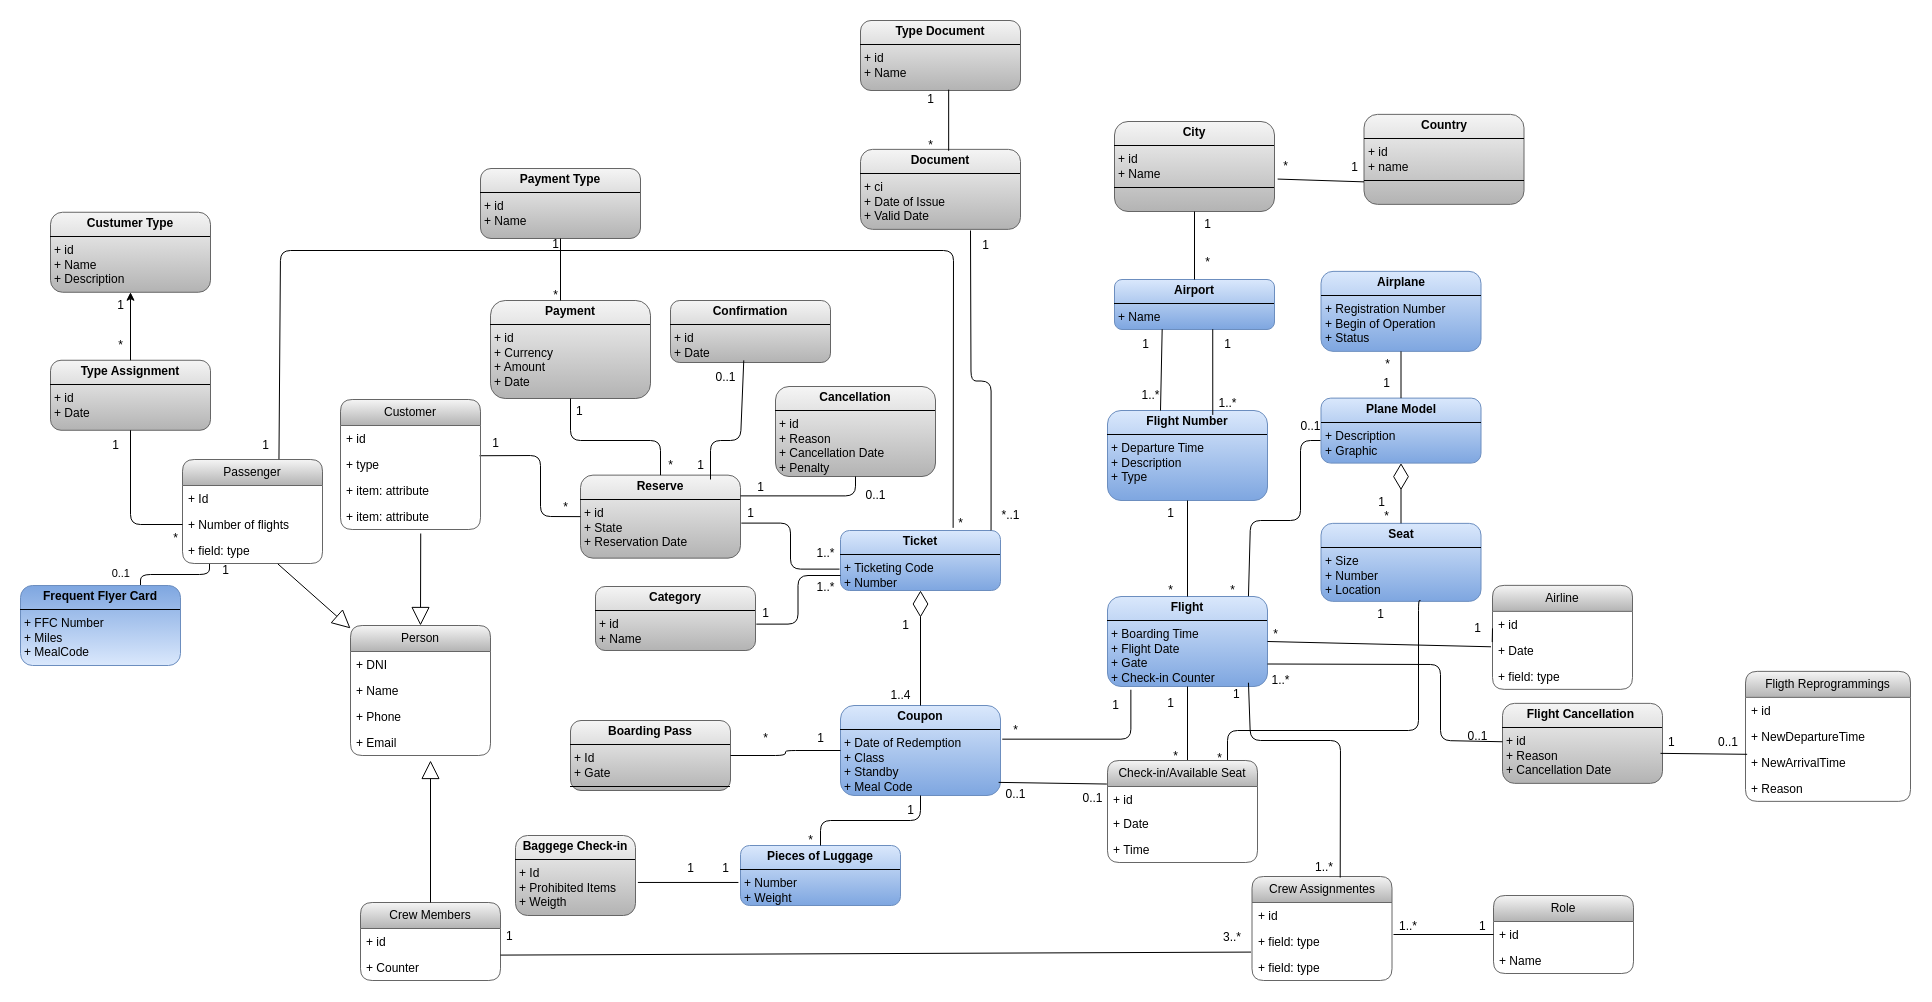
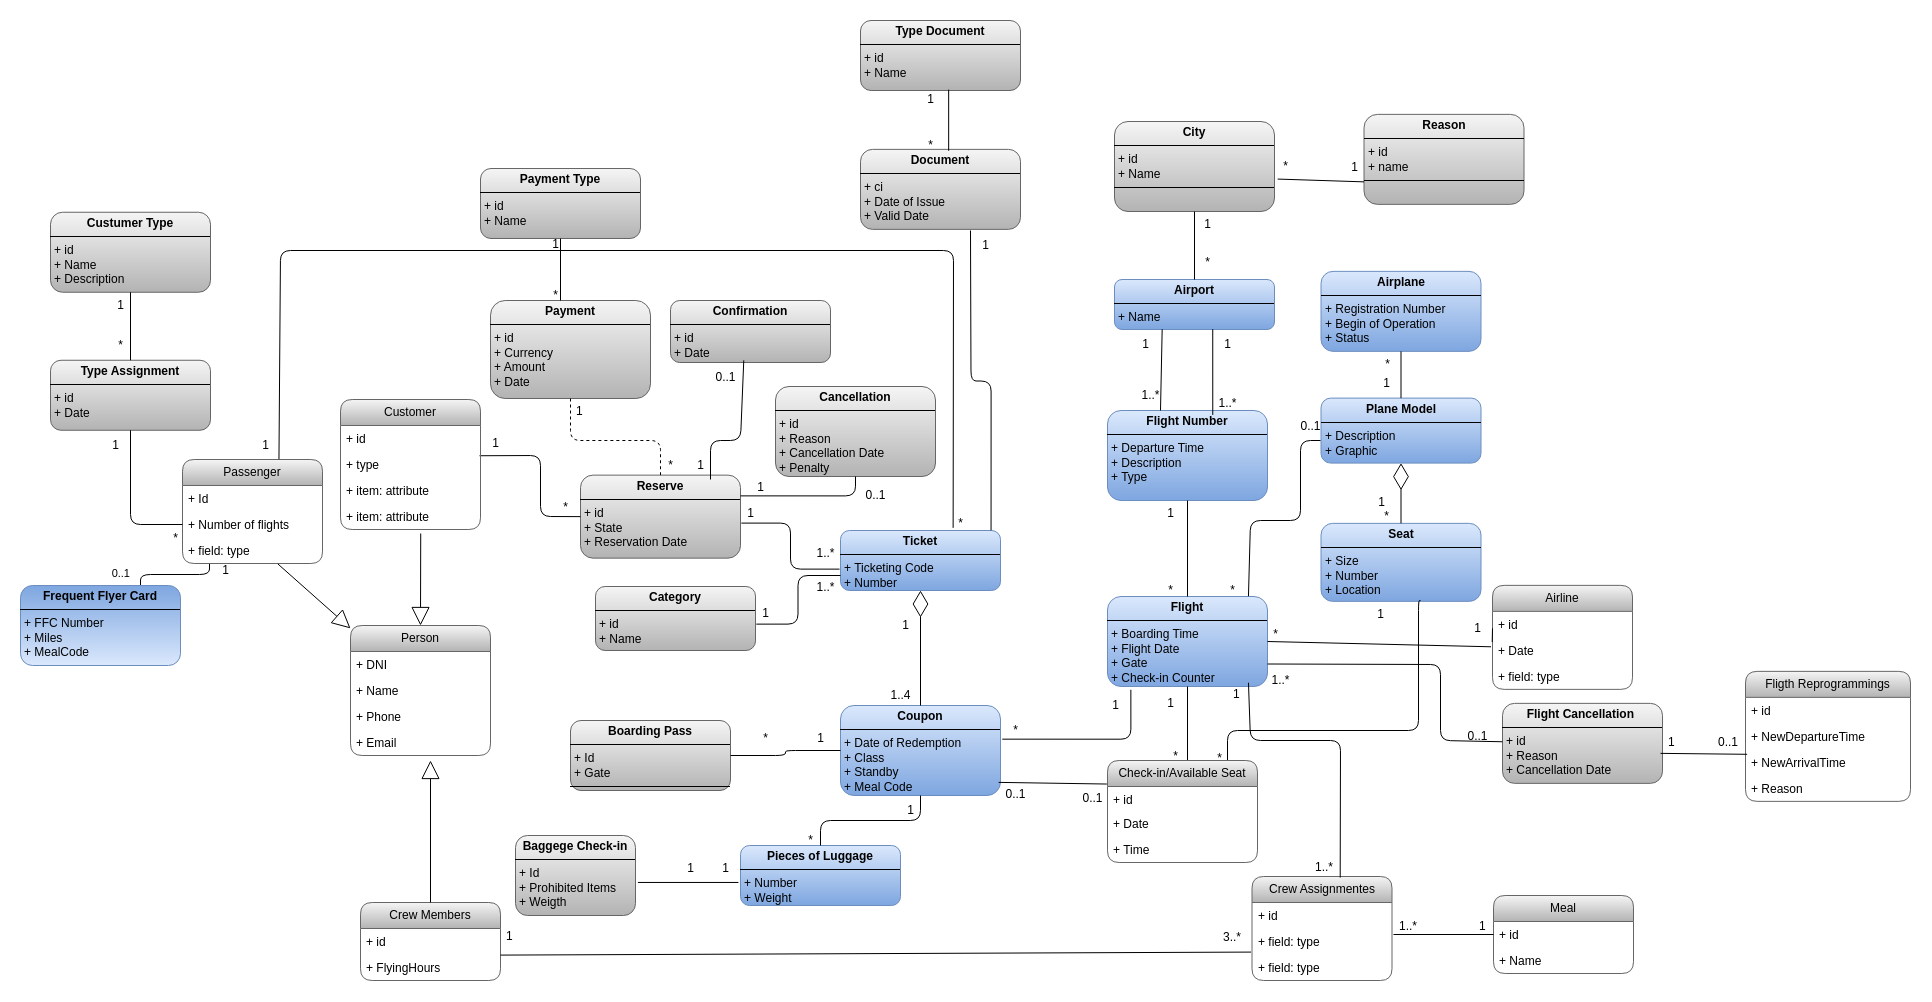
node "Country + id + name": label "Country + id + name" -> "Reason + id + name"
edge "Type Assignment + id + Date" -> "Custumer Type + id + Name + Description": arrowhead classic -> none
edge "Payment + id + Currency + Amount + Date" -- "Reserve + id + State + Reservation Date": style solid -> dashed
node "*..1": removed
node "Role": label "Role" -> "Meal"
node "+ Counter": label "+ Counter" -> "+ FlyingHours"
